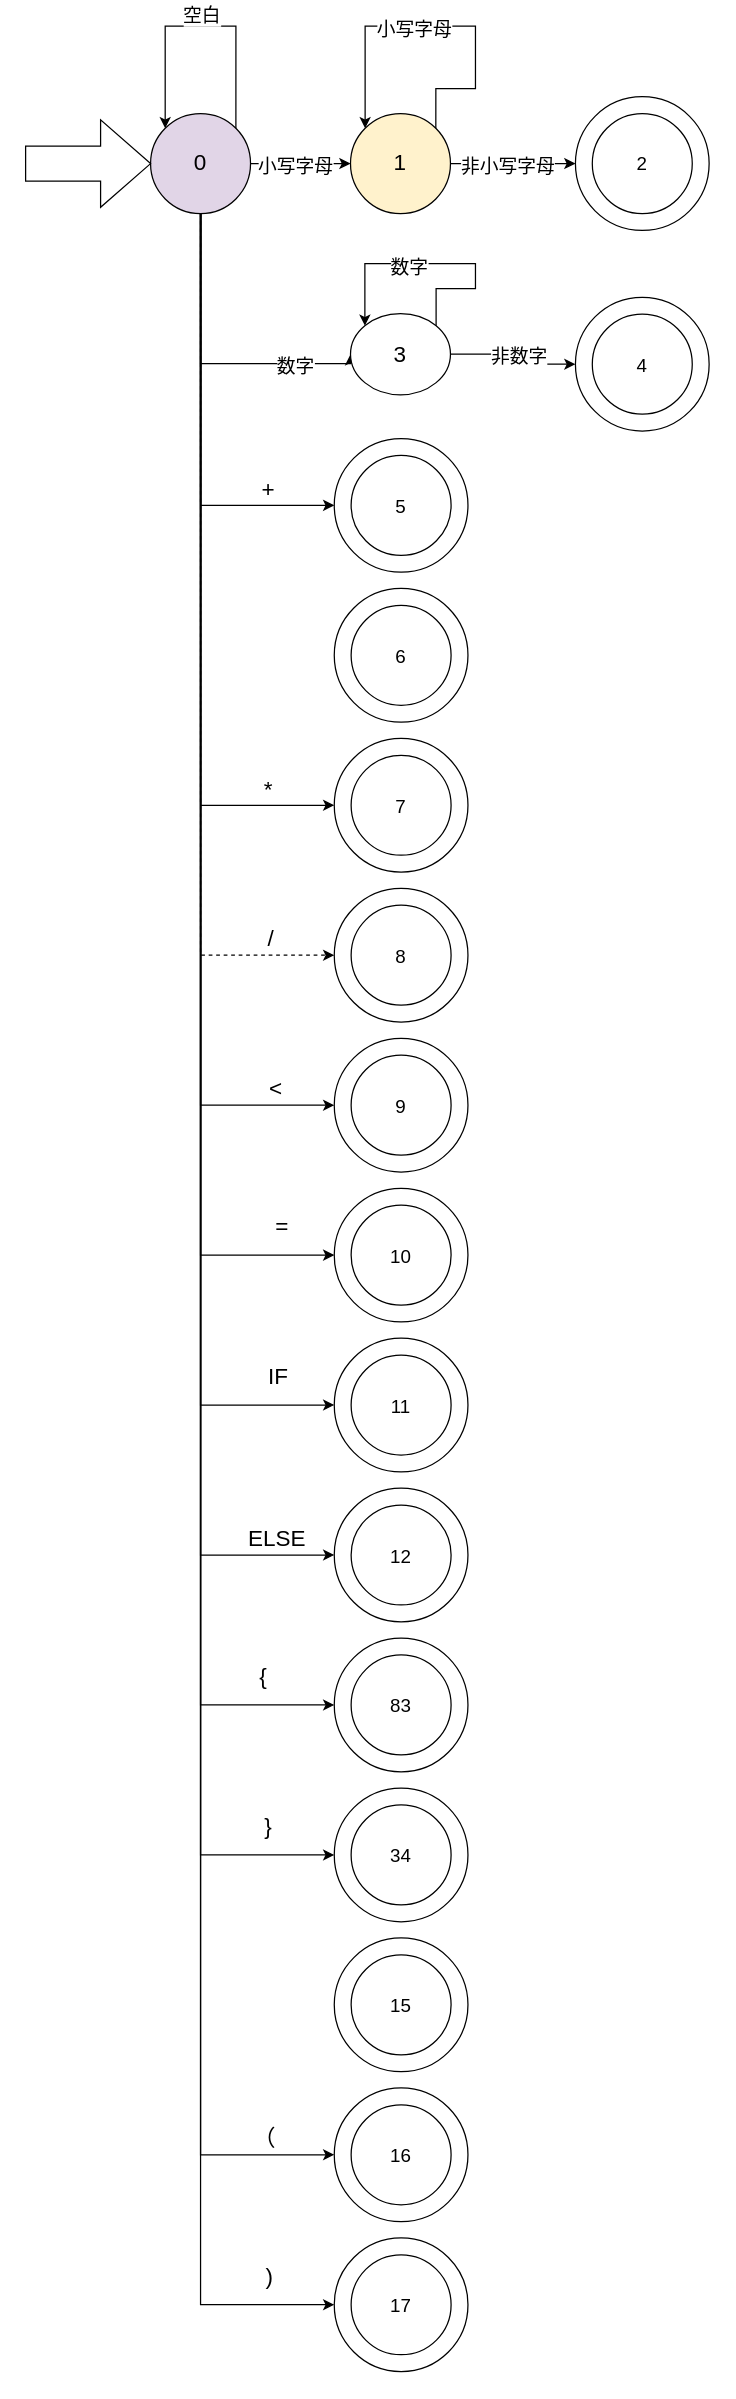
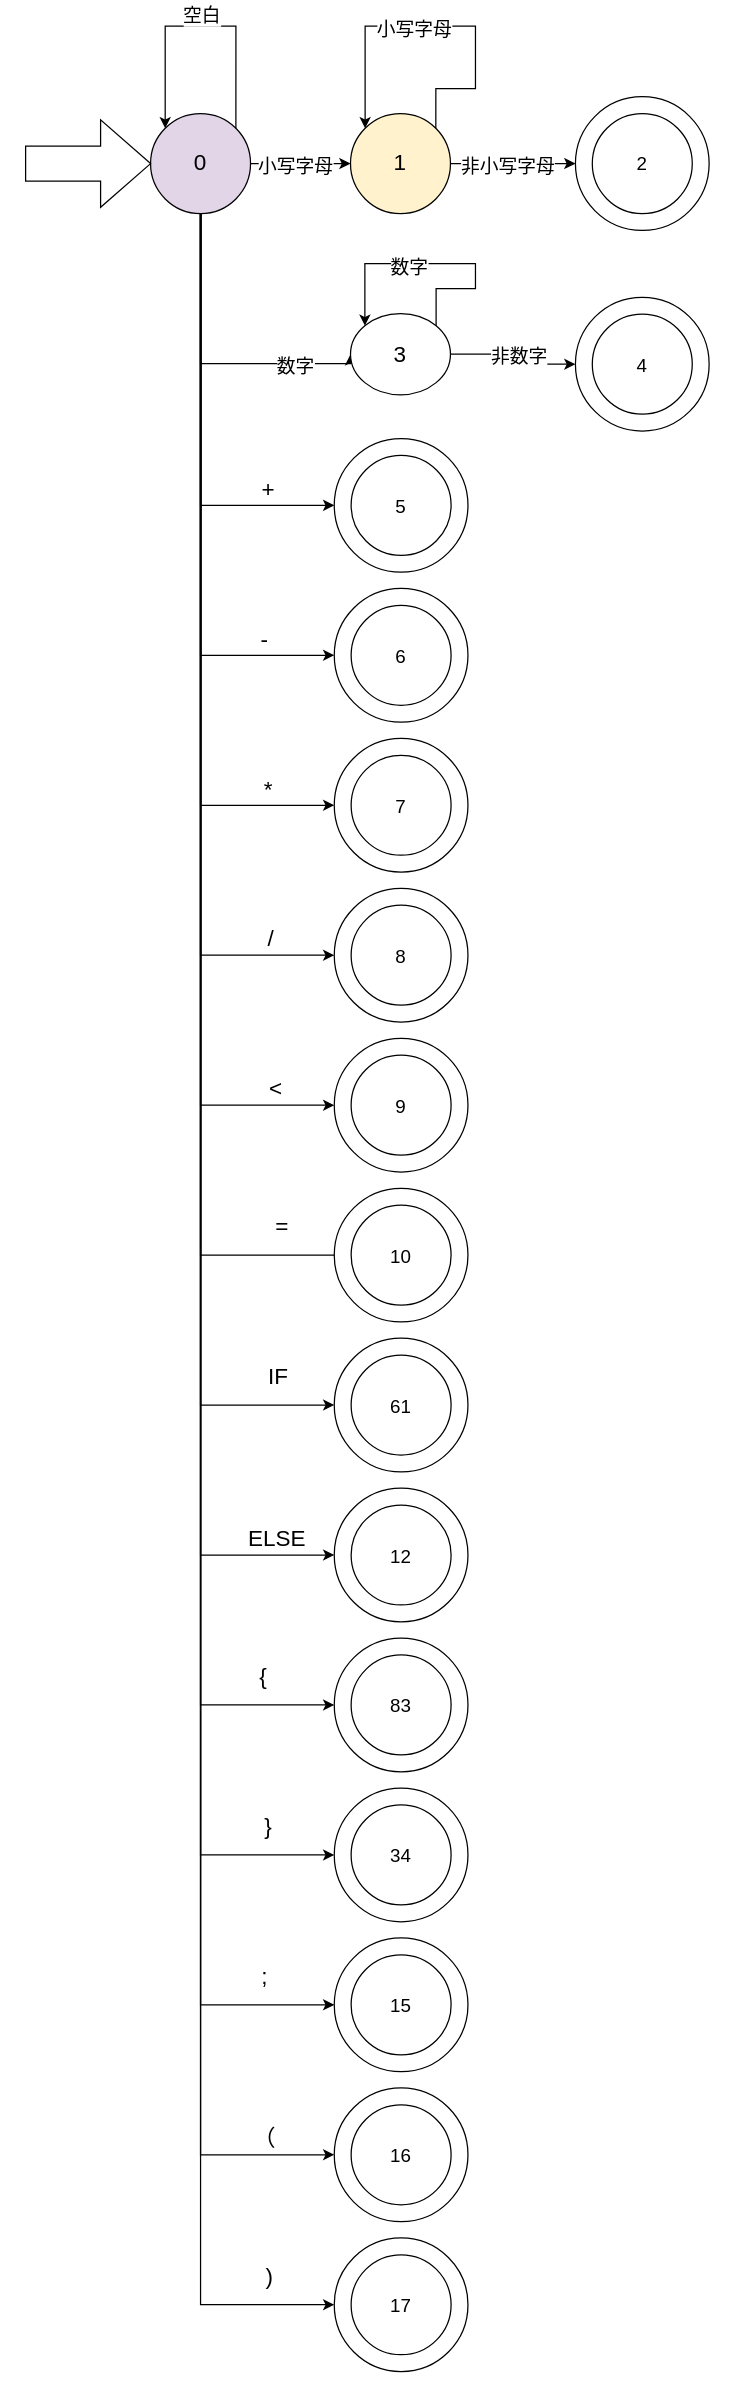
edge "0" -> "6": added, label "-"
edge "0" -> "8": style dashed -> solid
edge "0" -> "10": arrowhead classic -> none
node "11": label "11" -> "61"
edge "0" -> "15": added, label ";"
